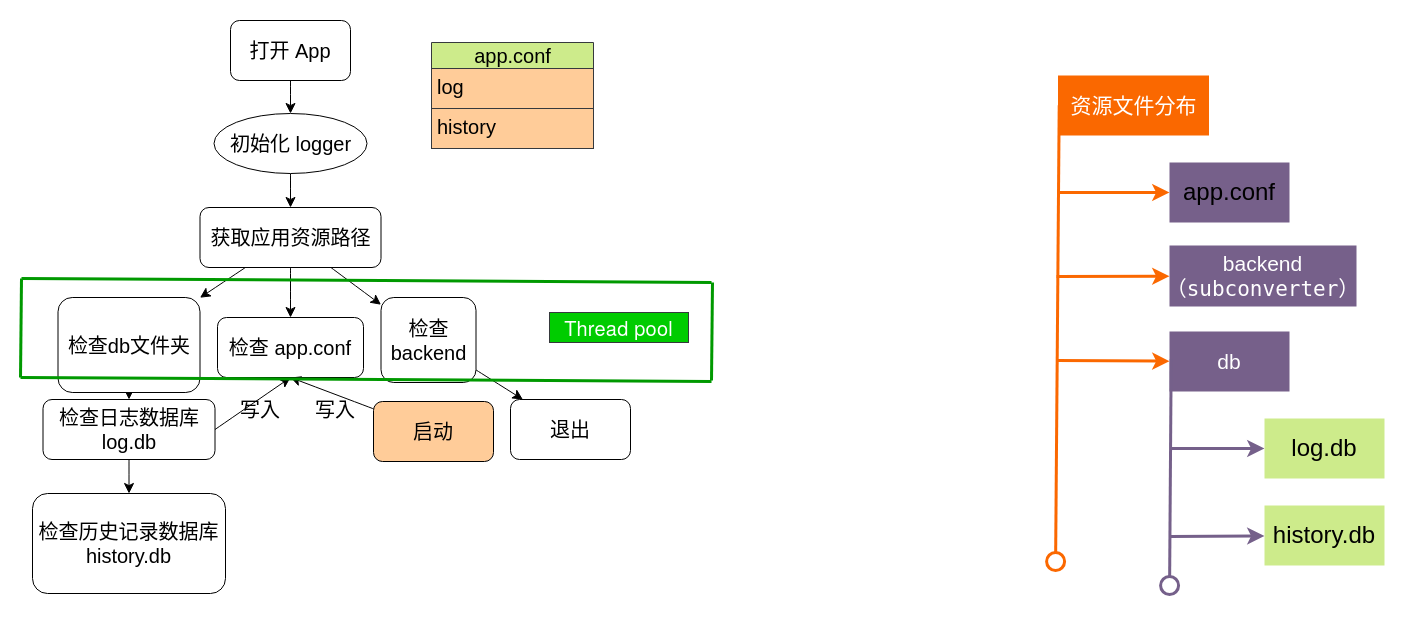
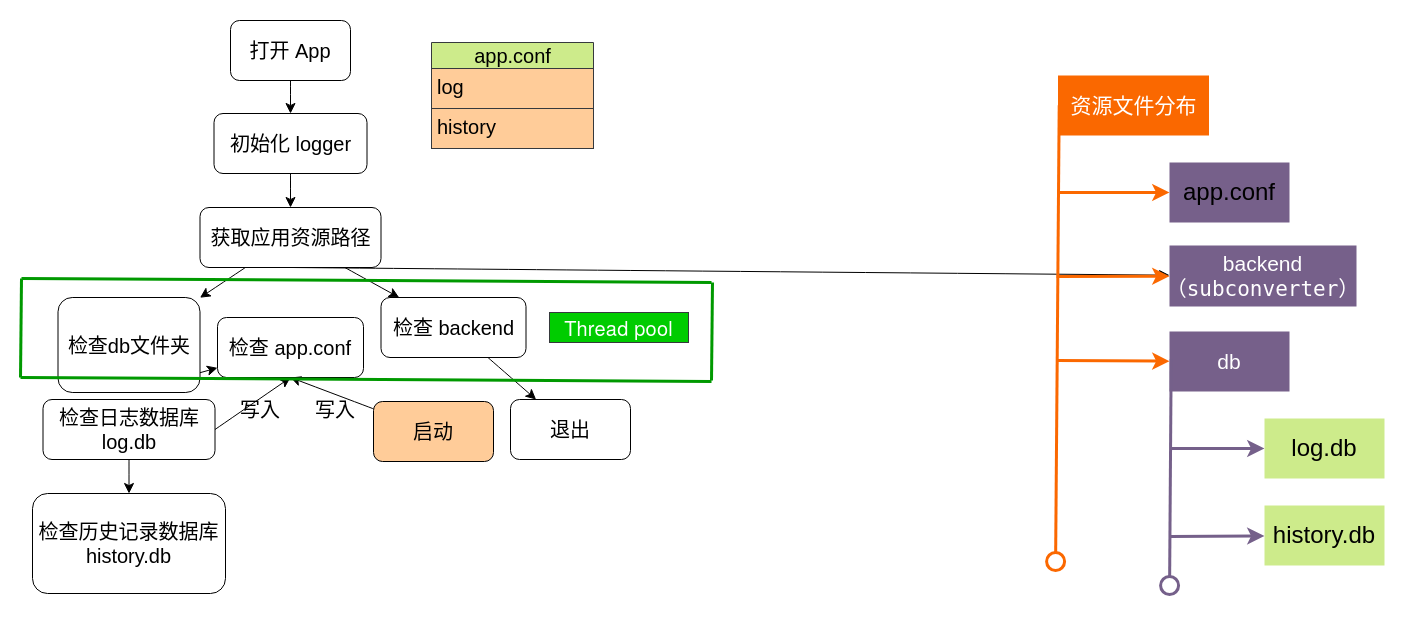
node "初始化 logger": shape ellipse -> rounded rectangle
edge "获取应用资源路径" -> "检查 app.conf": now "获取应用资源路径" -> "backend（subconverter）"
node "检查 backend": size 95x85 -> 145x60
edge "检查db文件夹" -> "检查日志数据库 log.db": now "检查db文件夹" -> "检查 app.conf"
